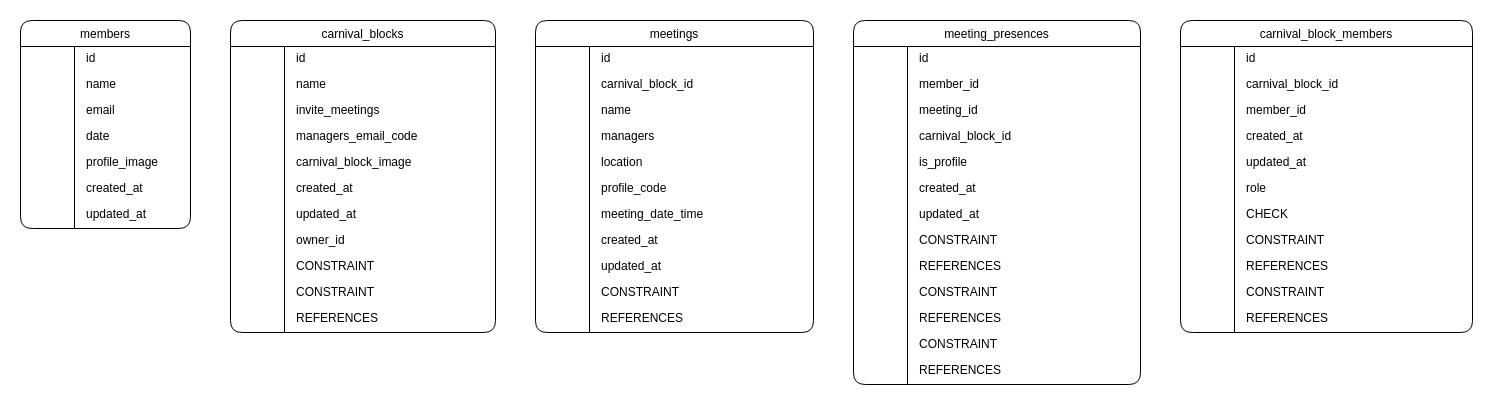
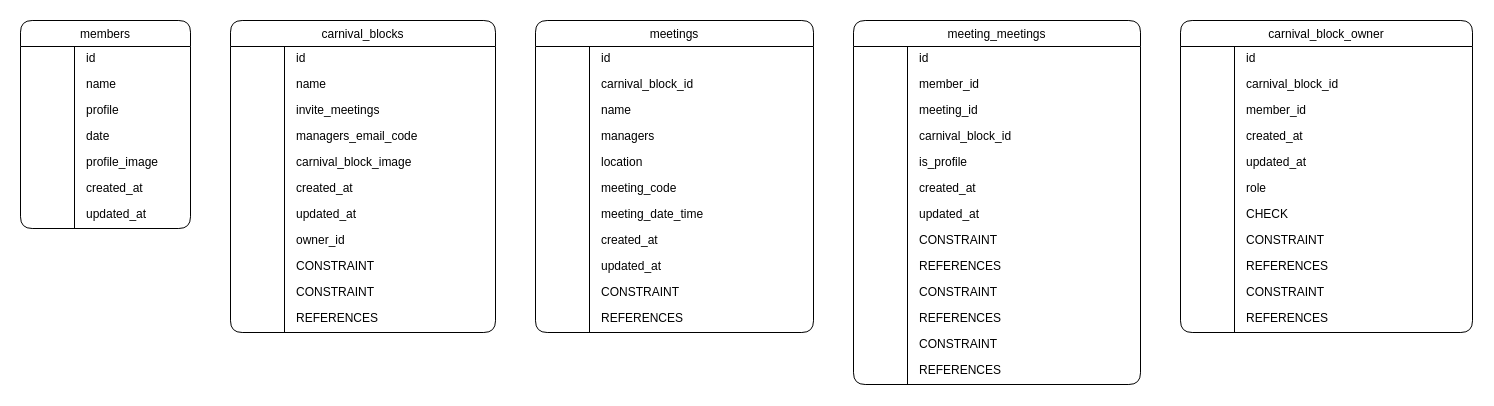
node "meeting_presences": label "meeting_presences" -> "meeting_meetings"
node "carnival_block_members": label "carnival_block_members" -> "carnival_block_owner"
node "email": label "email" -> "profile"
node "profile_code": label "profile_code" -> "meeting_code"
